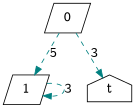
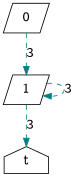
edge "0" -> "t": now "1" -> "t"
edge "0" -> "1": label "5" -> "3"
